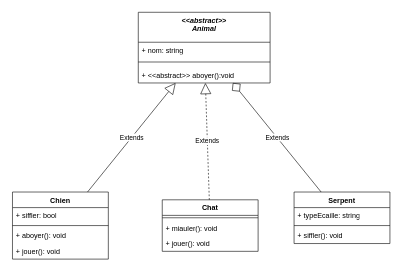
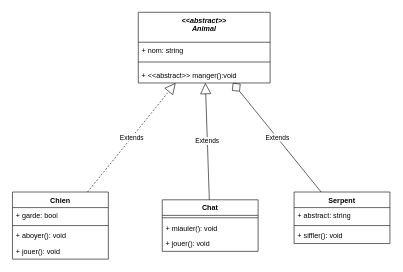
node "+ <<abstract>> aboyer():void": label "+ <<abstract>> aboyer():void" -> "+ <<abstract>> manger():void"
edge "Chat" -> "<<abstract>> Animal": style dashed -> solid
edge "Chien" -> "<<abstract>> Animal": style solid -> dashed
node "+ siffler: bool": label "+ siffler: bool" -> "+ garde: bool"
node "+ typeEcaille: string": label "+ typeEcaille: string" -> "+ abstract: string"
